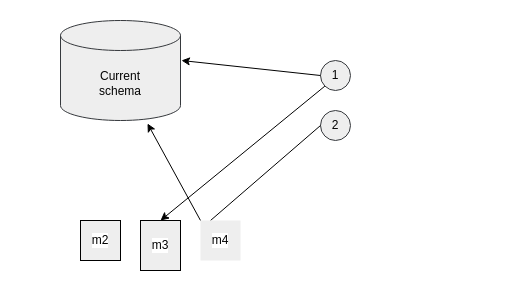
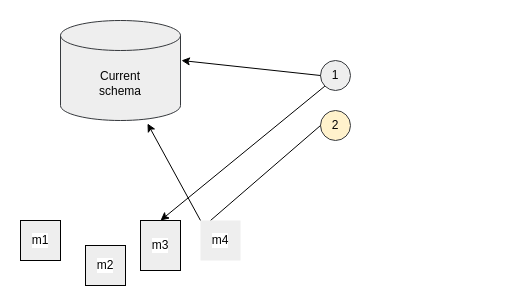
node "2": fillcolor #eeeeee -> #fff2cc
node "m1": added
node "m2": moved (101, 241) -> (106, 266)
